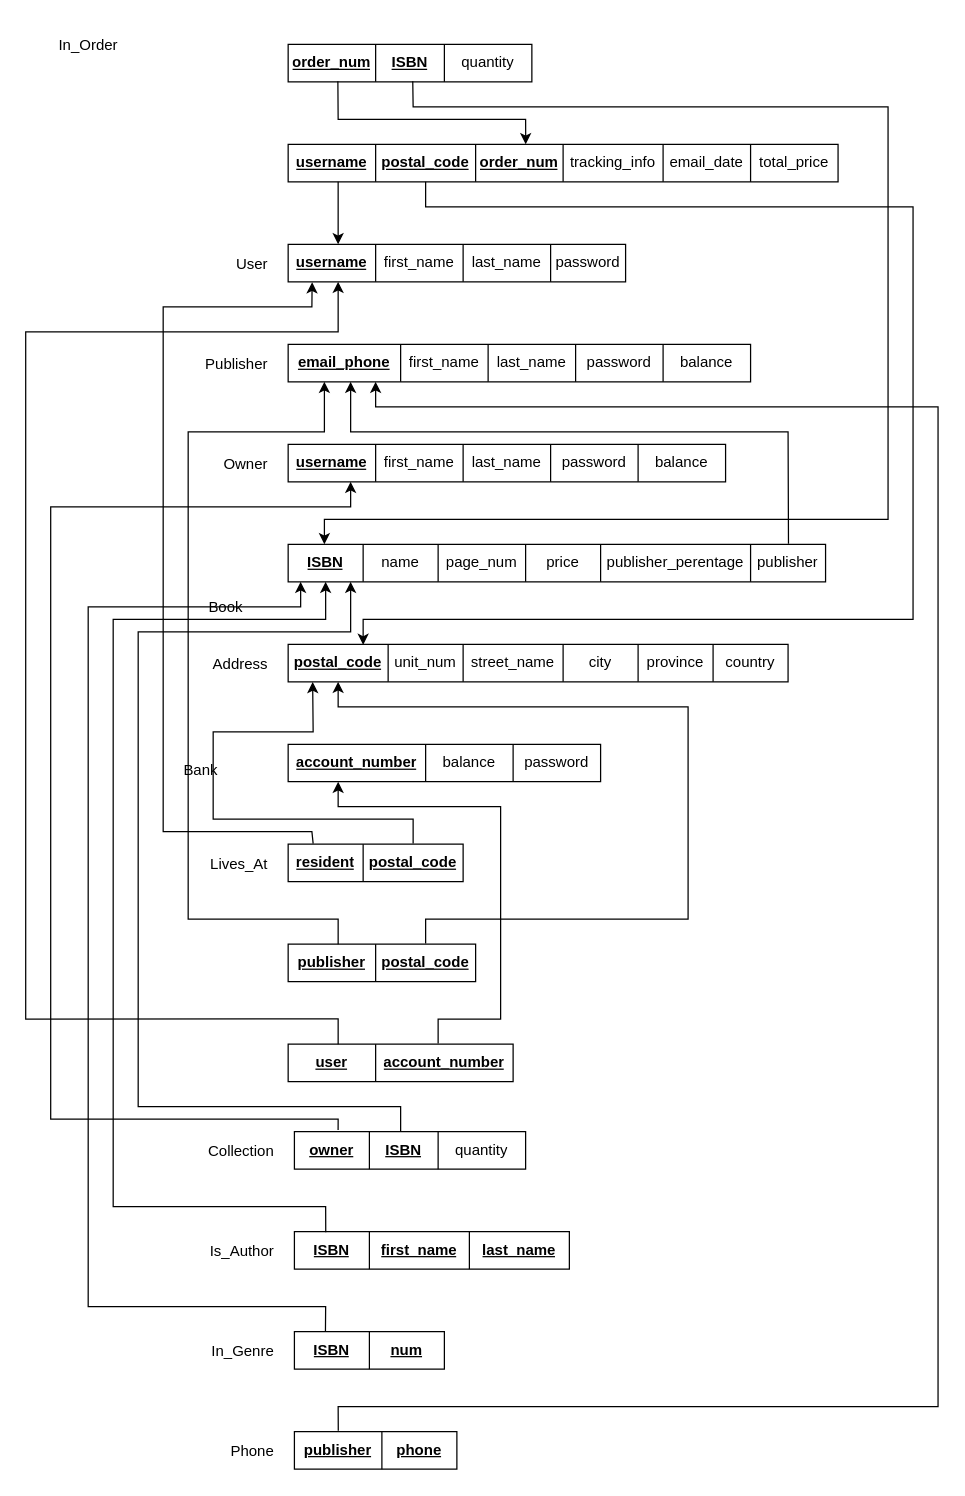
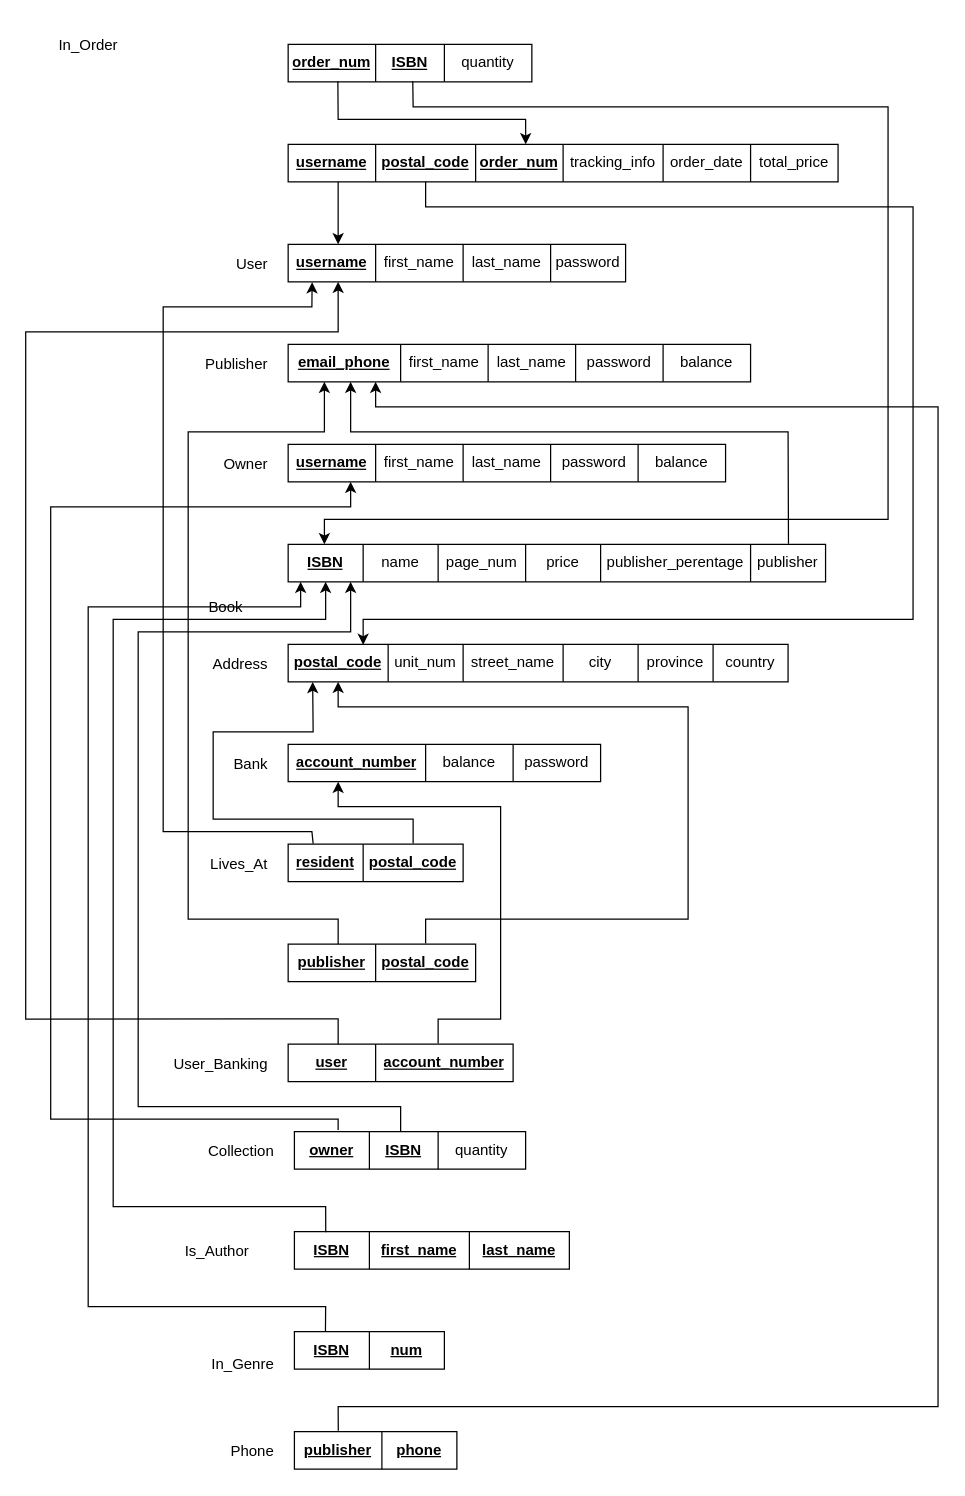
node "email_date": label "email_date" -> "order_date"
node "Bank": moved (176, 769) -> (226, 763)
node "User_Banking": added
node "Is_Author": moved (232, 1251) -> (207, 1251)
node "In_Genre": moved (232, 1351) -> (232, 1363)
